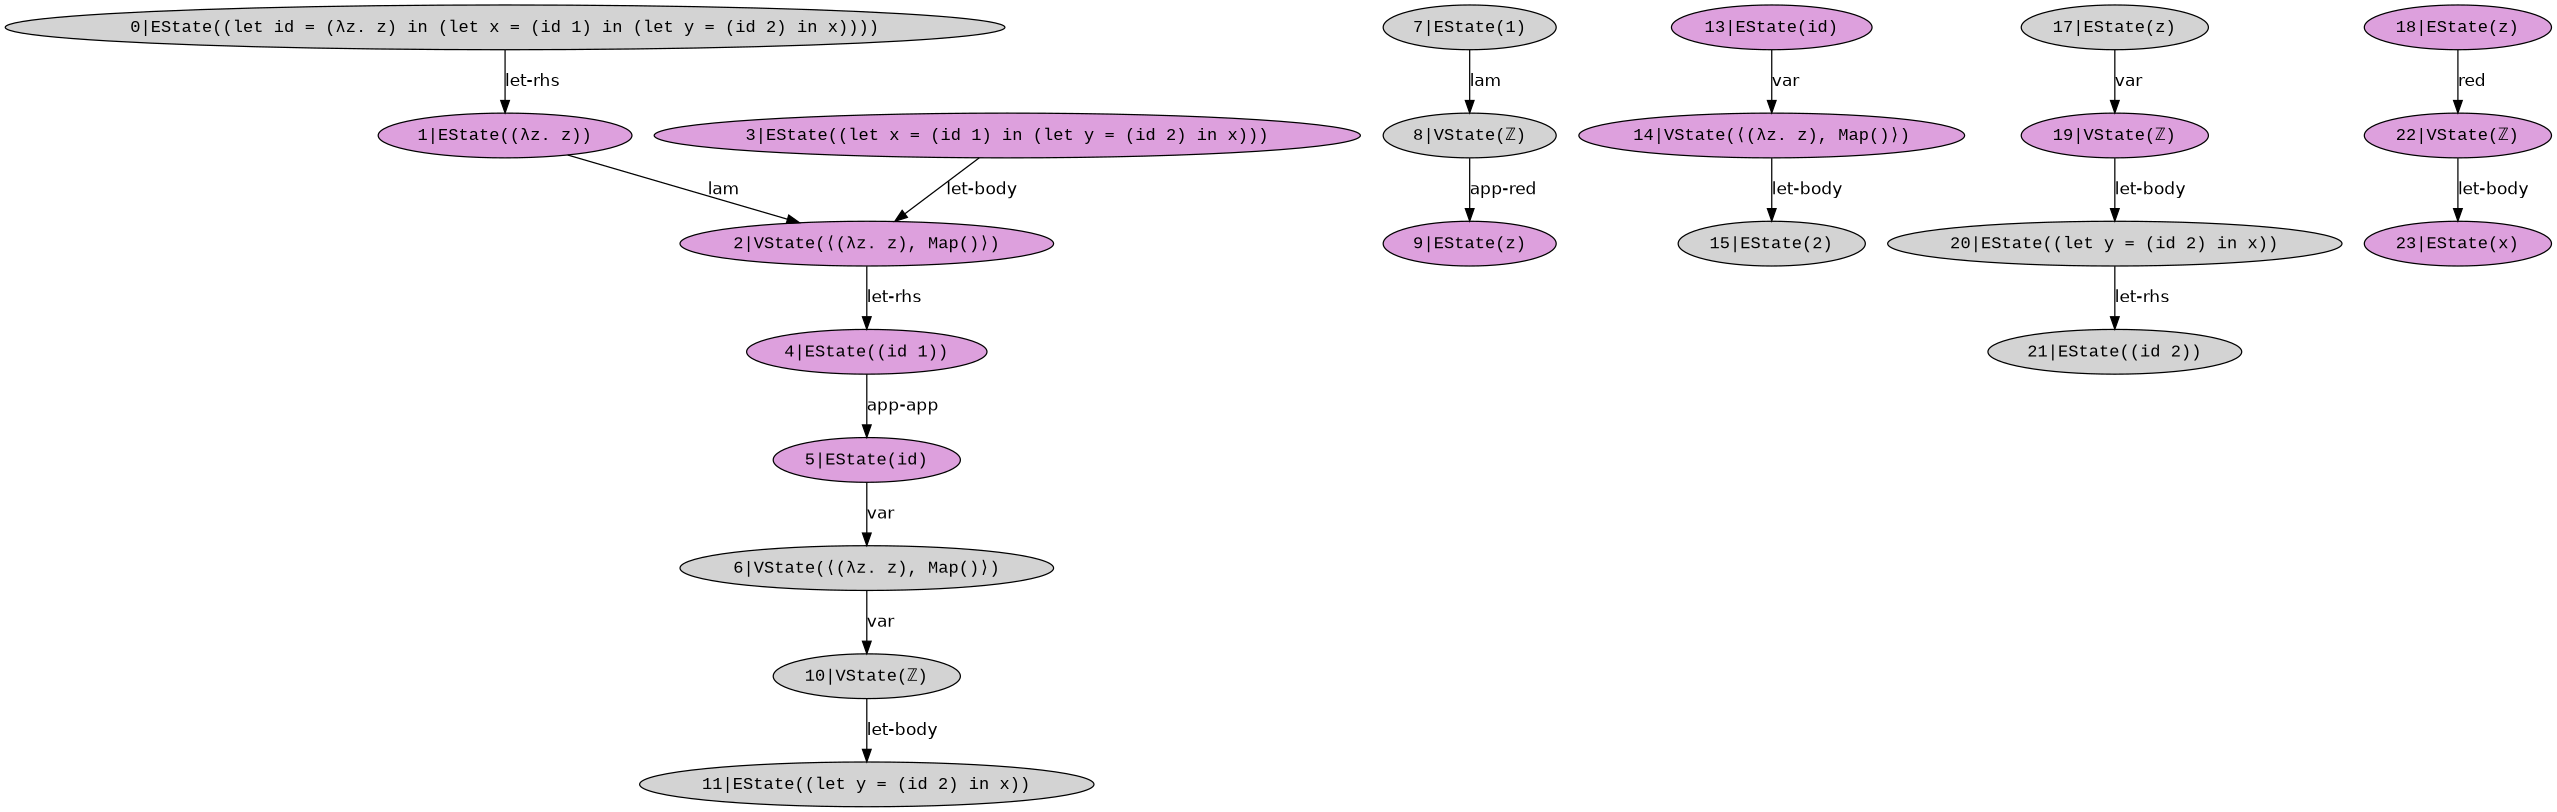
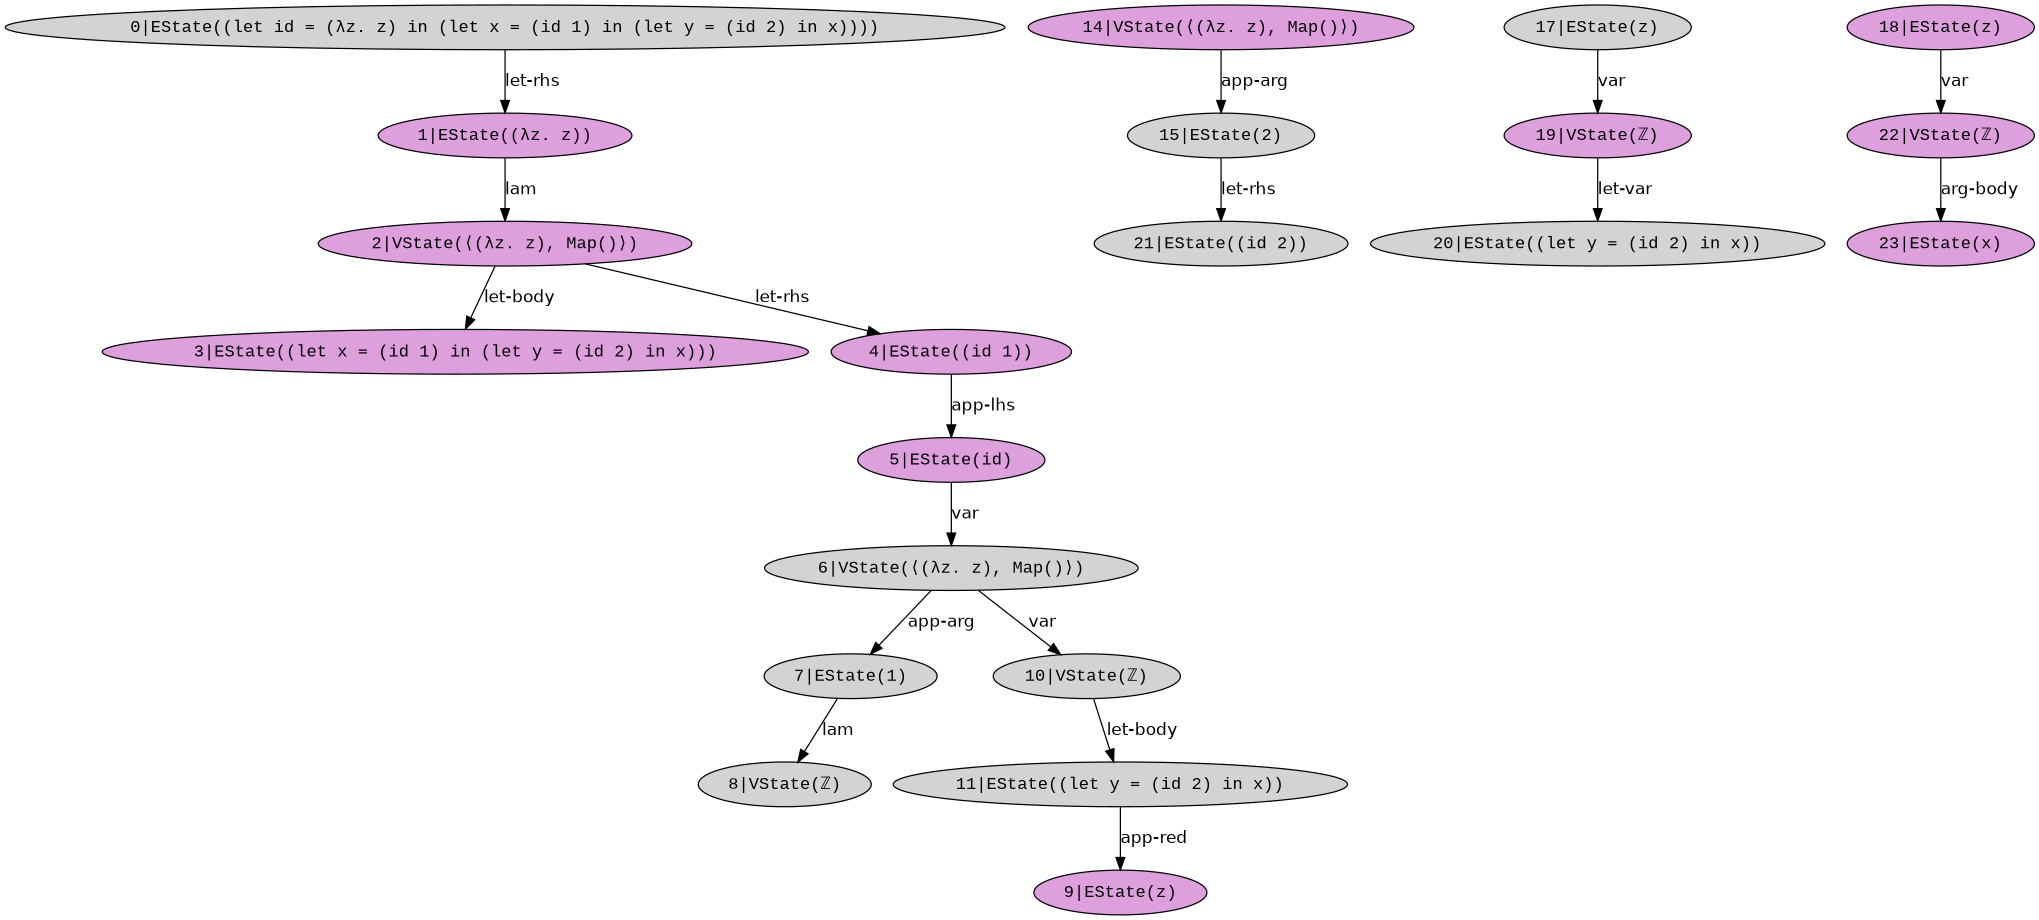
node "13|EState(id)": removed
edge "18|EState(z)" -> "22|VState(ℤ)": label "red" -> "var"
edge "8|VState(ℤ)" -> "9|EState(z)": now "11|EState((let y = (id 2) in x))" -> "9|EState(z)"
edge "3|EState((let x = (id 1) in (let y = (id 2) in x)))" -> "2|VState(⟨(λz. z), Map()⟩)": reversed
edge "14|VState(⟨(λz. z), Map()⟩)" -> "15|EState(2)": label "let-body" -> "app-arg"
edge "19|VState(ℤ)" -> "20|EState((let y = (id 2) in x))": label "let-body" -> "let-var"
edge "22|VState(ℤ)" -> "23|EState(x)": label "let-body" -> "arg-body"
edge "20|EState((let y = (id 2) in x))" -> "21|EState((id 2))": now "15|EState(2)" -> "21|EState((id 2))"
edge "4|EState((id 1))" -> "5|EState(id)": label "app-app" -> "app-lhs"
edge "6|VState(⟨(λz. z), Map()⟩)" -> "7|EState(1)": added, label "app-arg"
